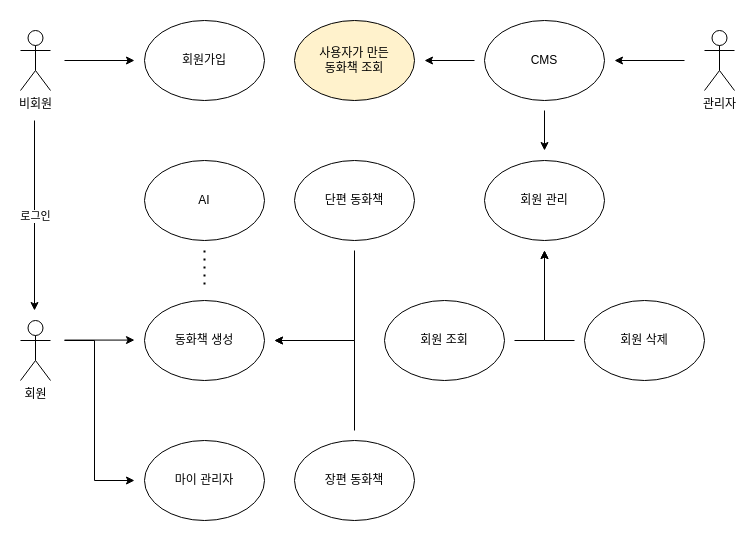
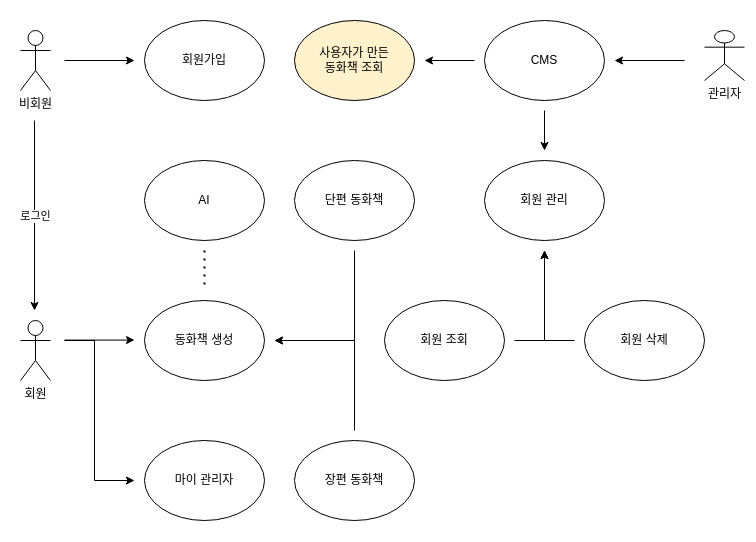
node "관리자": size 30x60 -> 40x50
